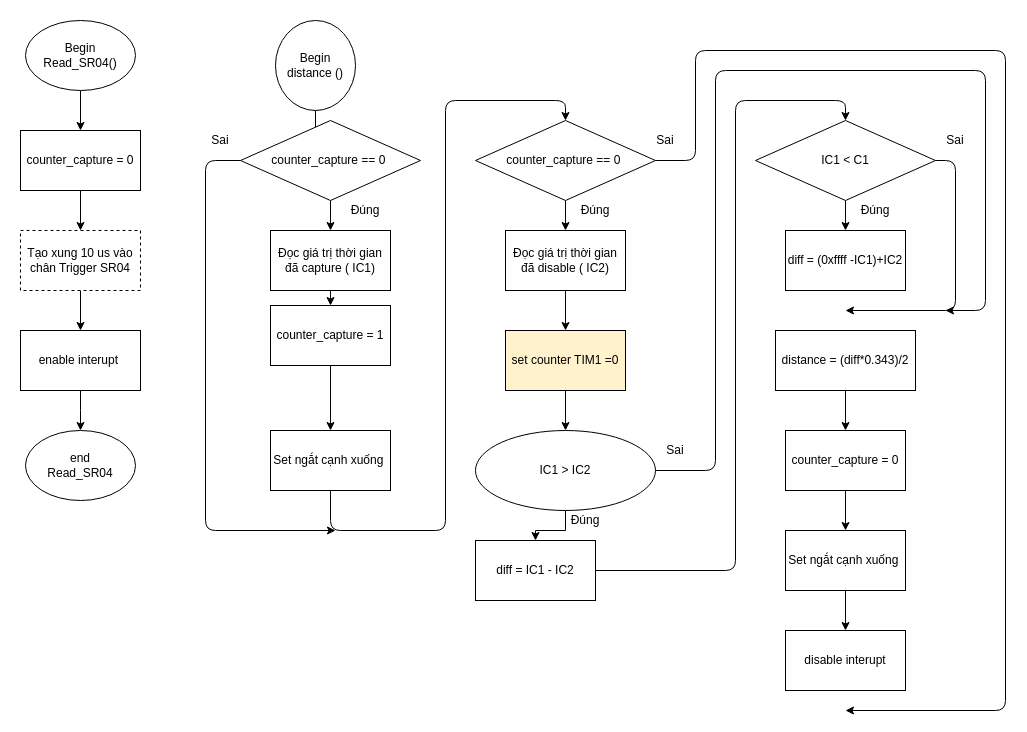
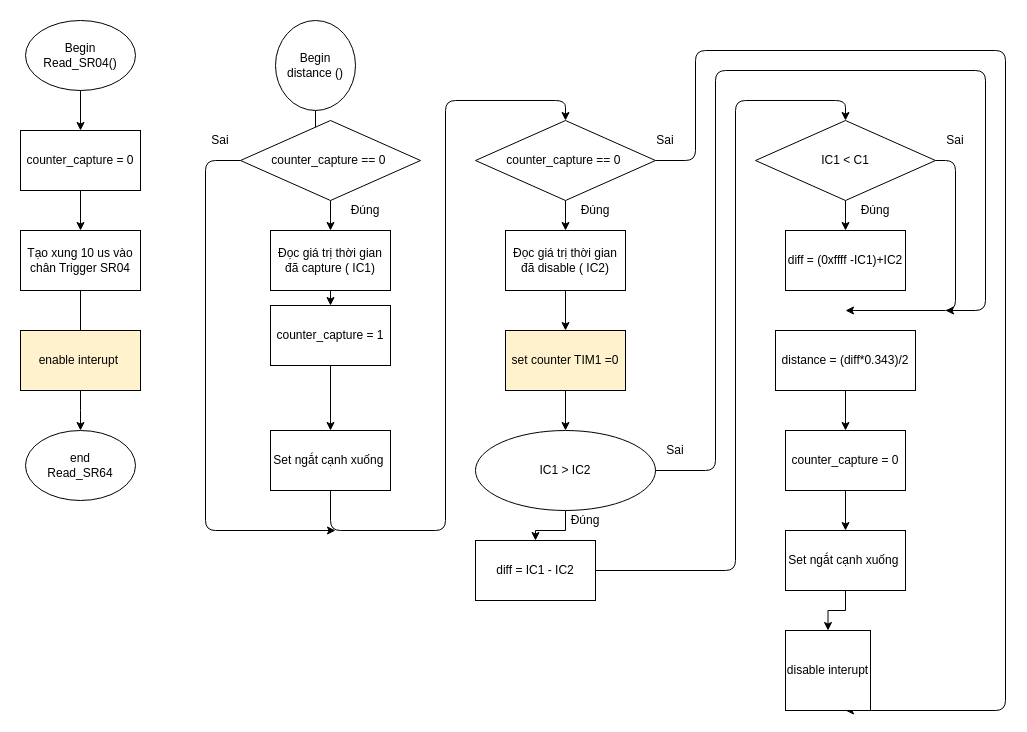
node "Tạo xung 10 us vào chân Trigger SR04": style dashed -> solid
edge "Tạo xung 10 us vào chân Trigger SR04" -> "enable interupt": arrowhead classic -> none
node "enable interupt": fillcolor #ffffff -> #fff2cc
node "end Read_SR04": label "end Read_SR04" -> "end Read_SR64"
node "disable interupt": size 120x60 -> 85x80
